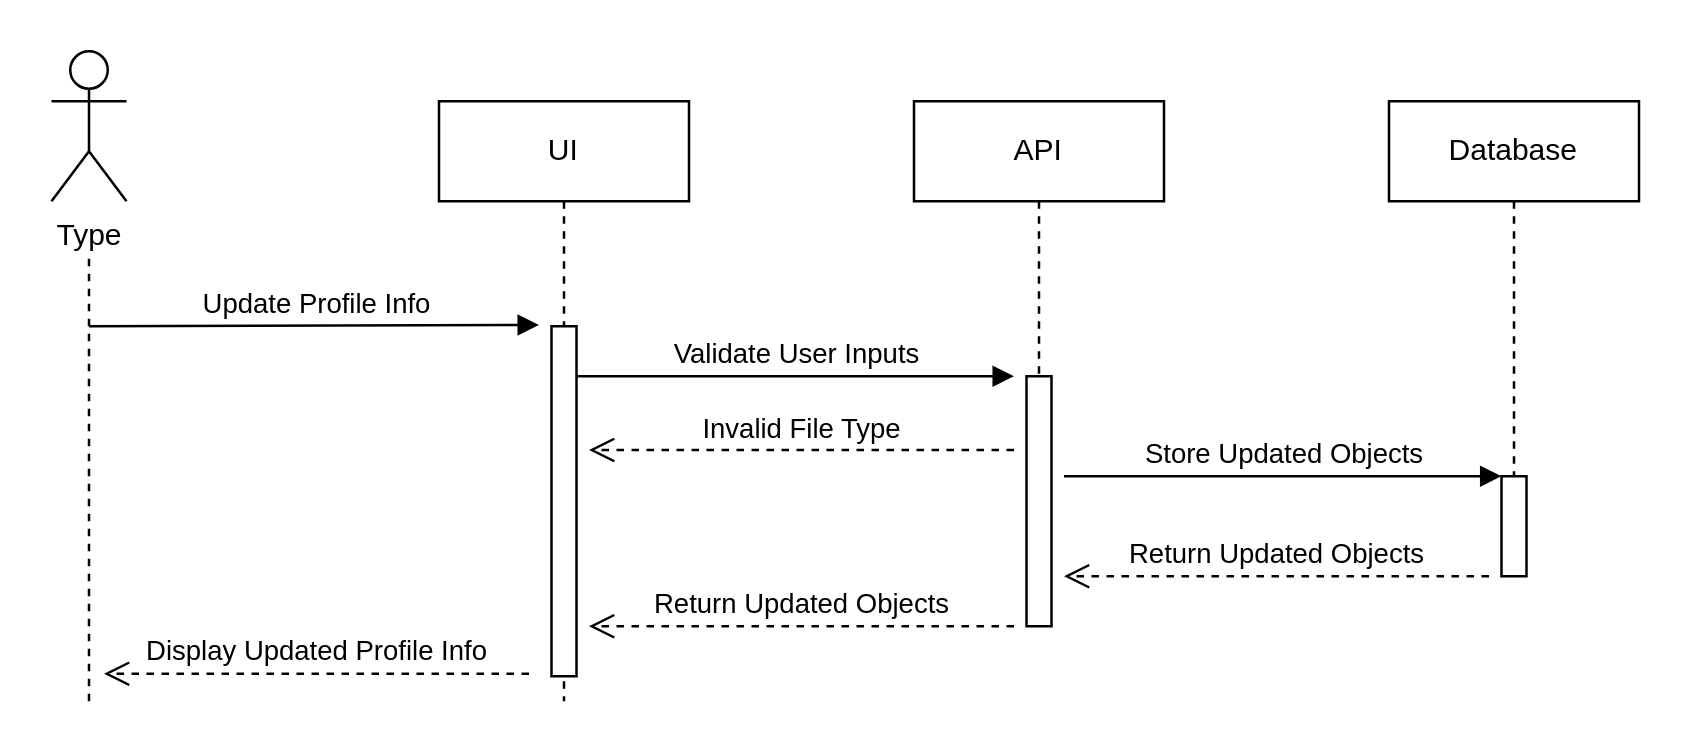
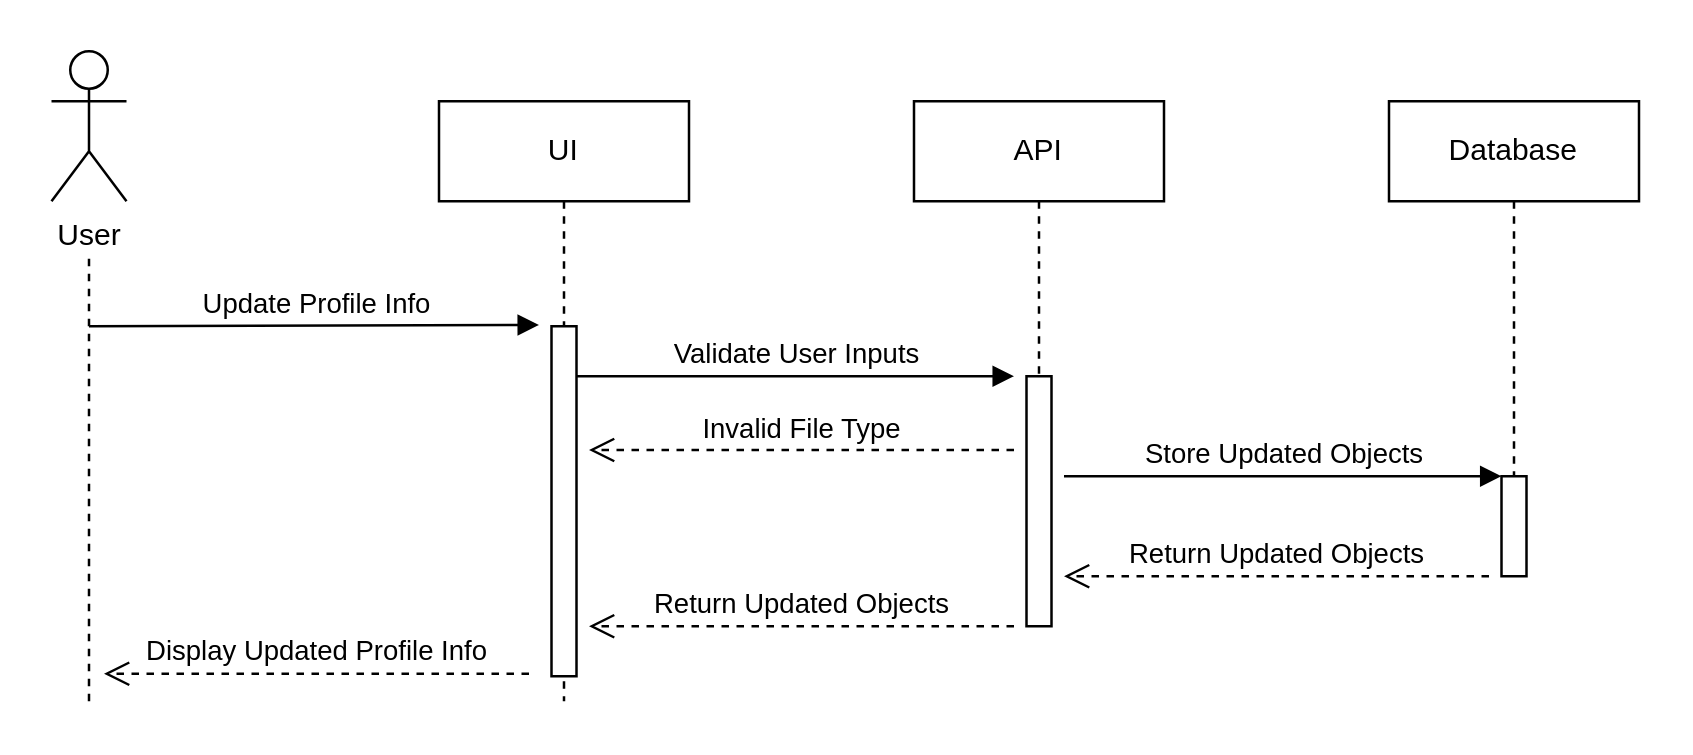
node "Type": label "Type" -> "User"
